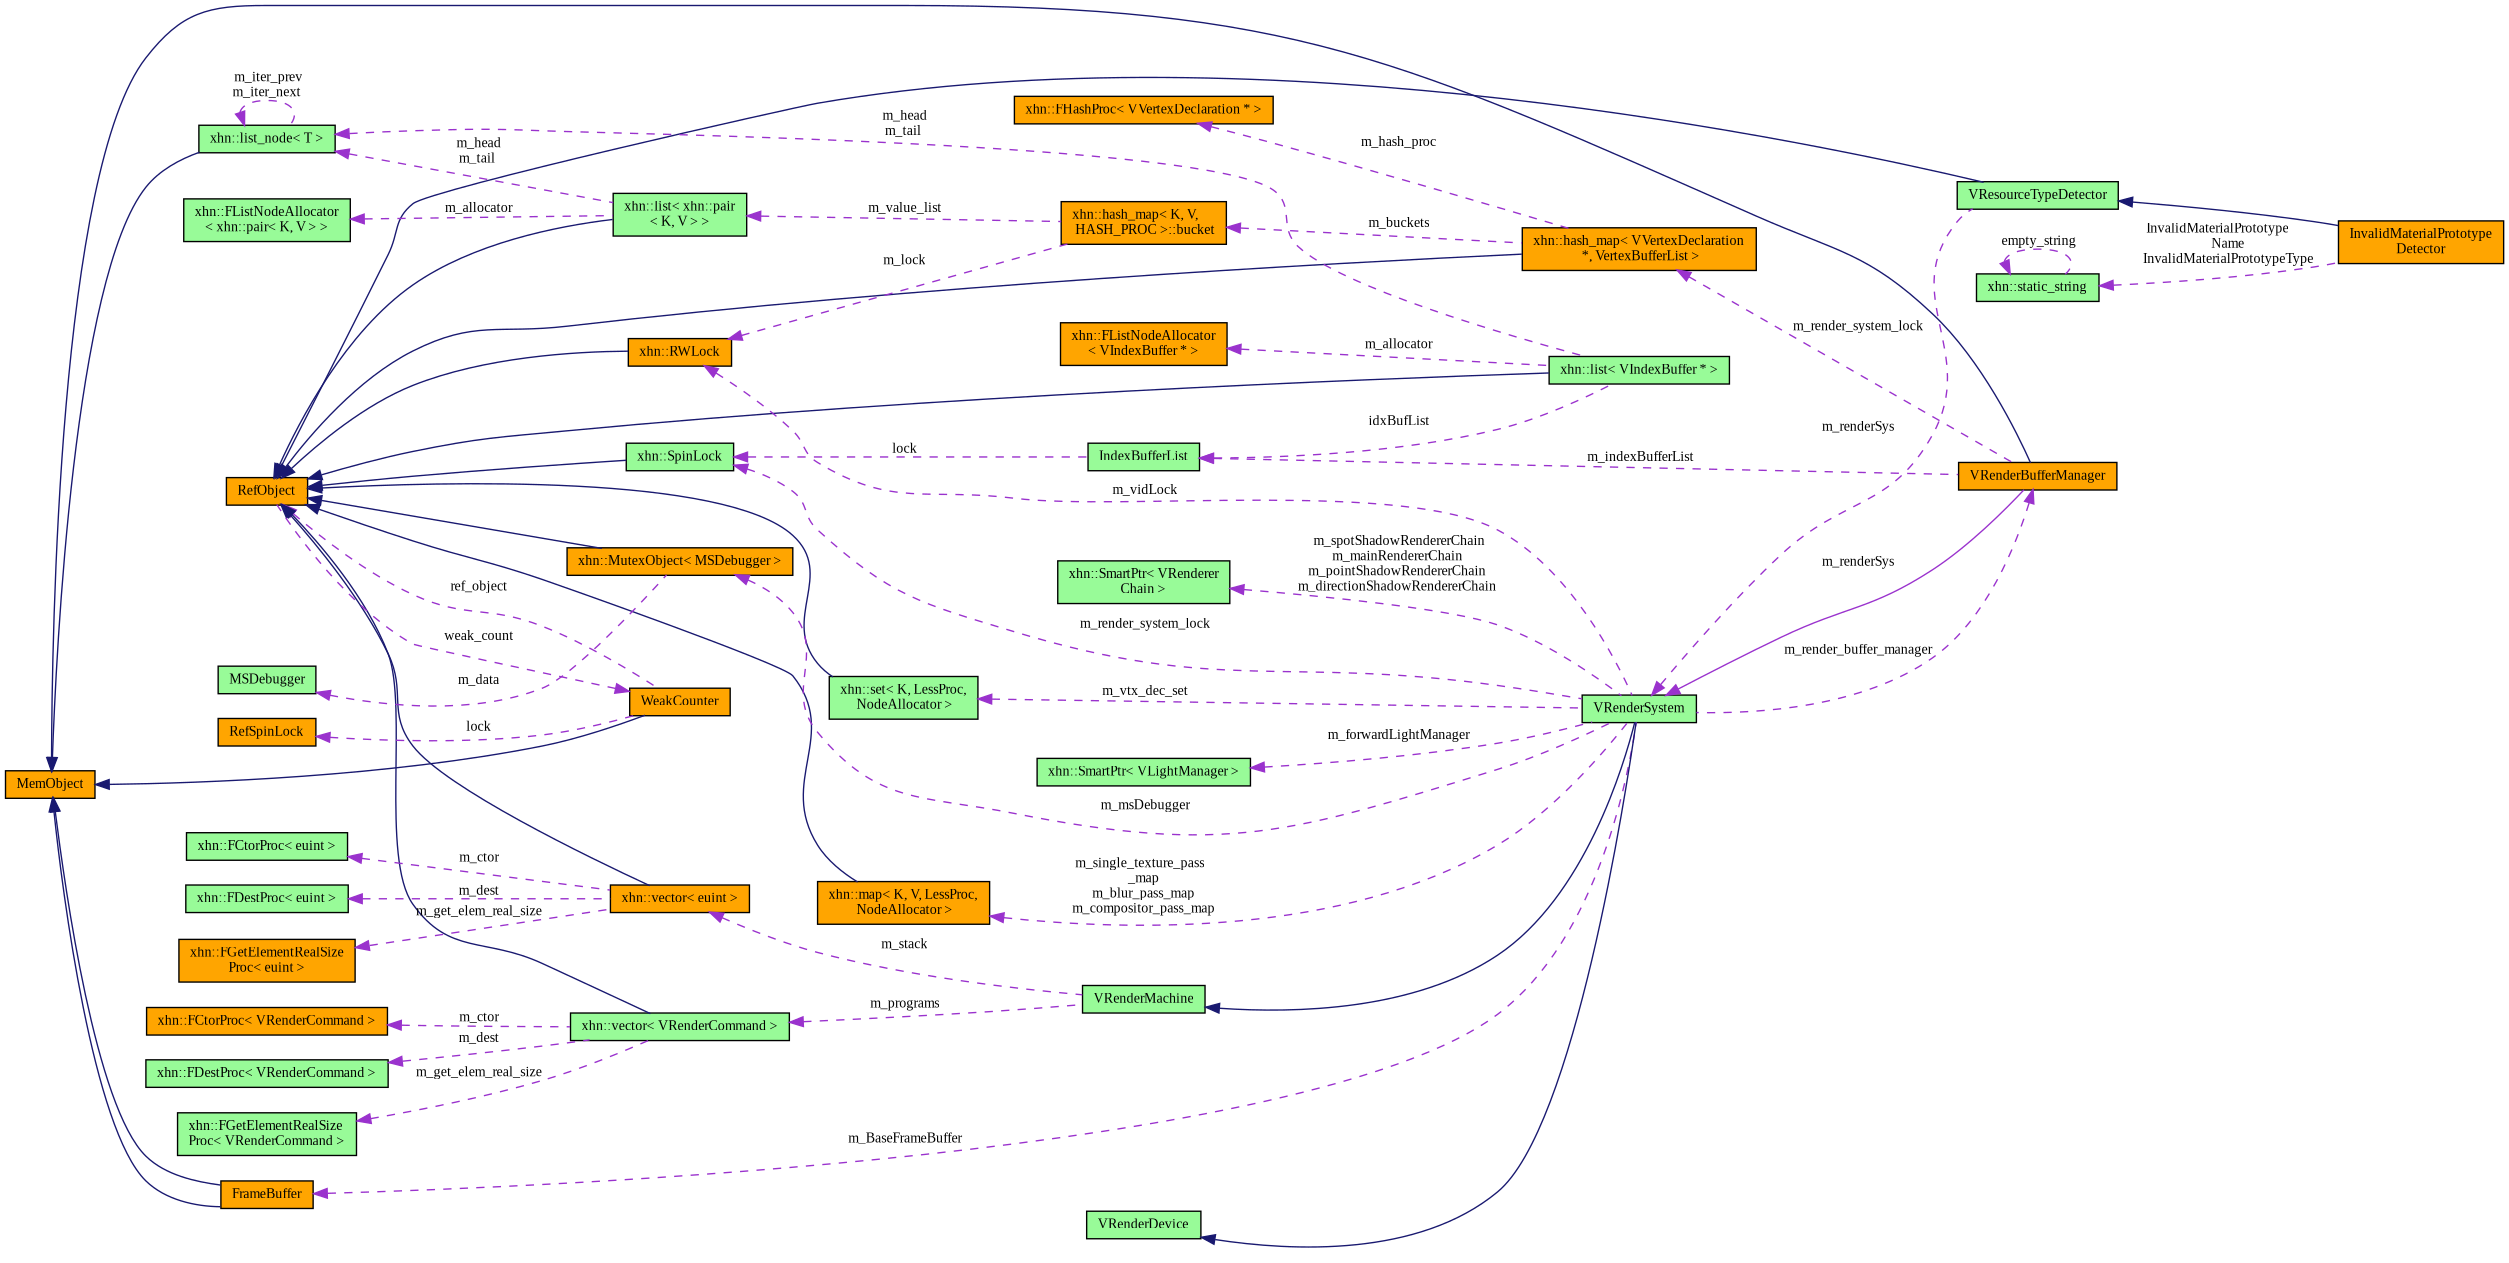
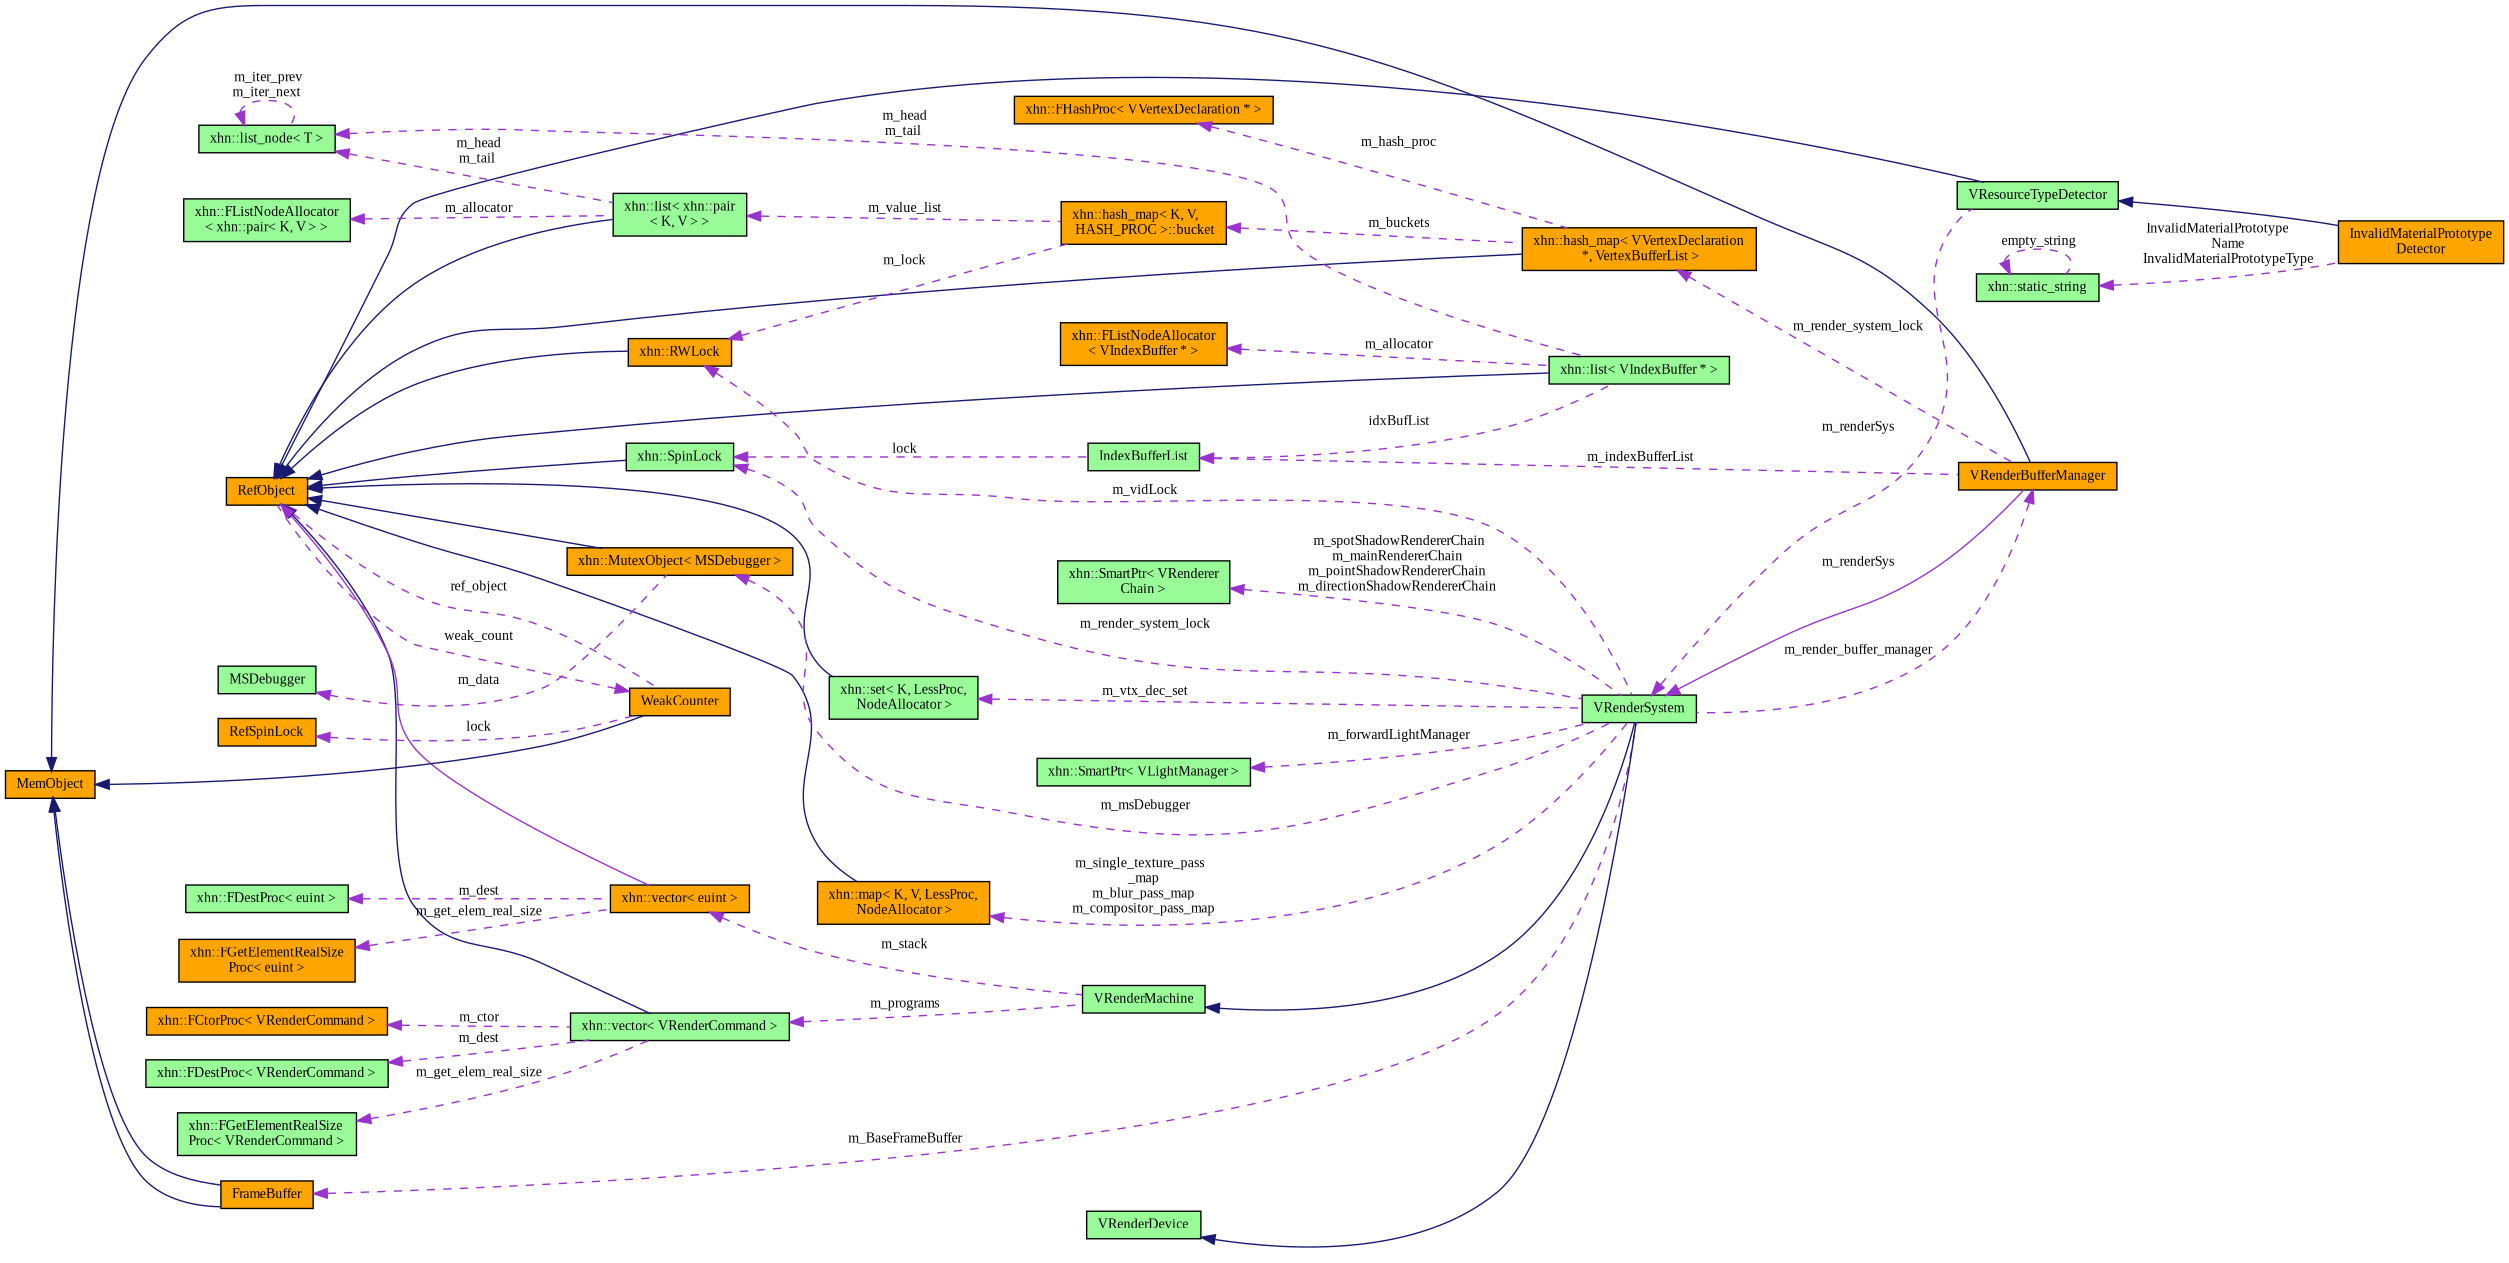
edge "xhn::list_node< T >" -> "MemObject": removed
edge "xhn::vector< euint >" -> "RefObject": color midnightblue -> darkorchid3
node "xhn::FCtorProc< euint >": removed
